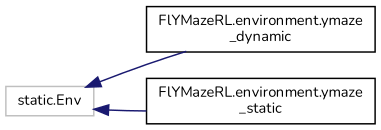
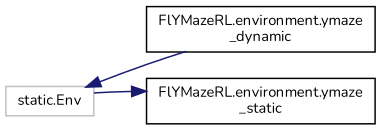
edge "FlYMazeRL.environment.ymaze _static" -> "static.Env": reversed
